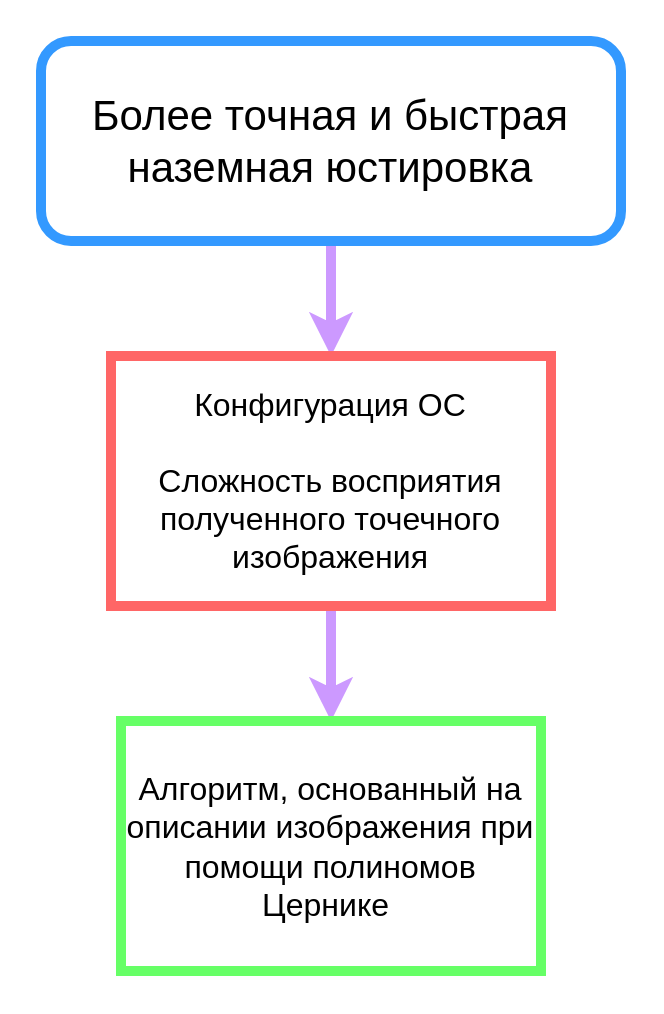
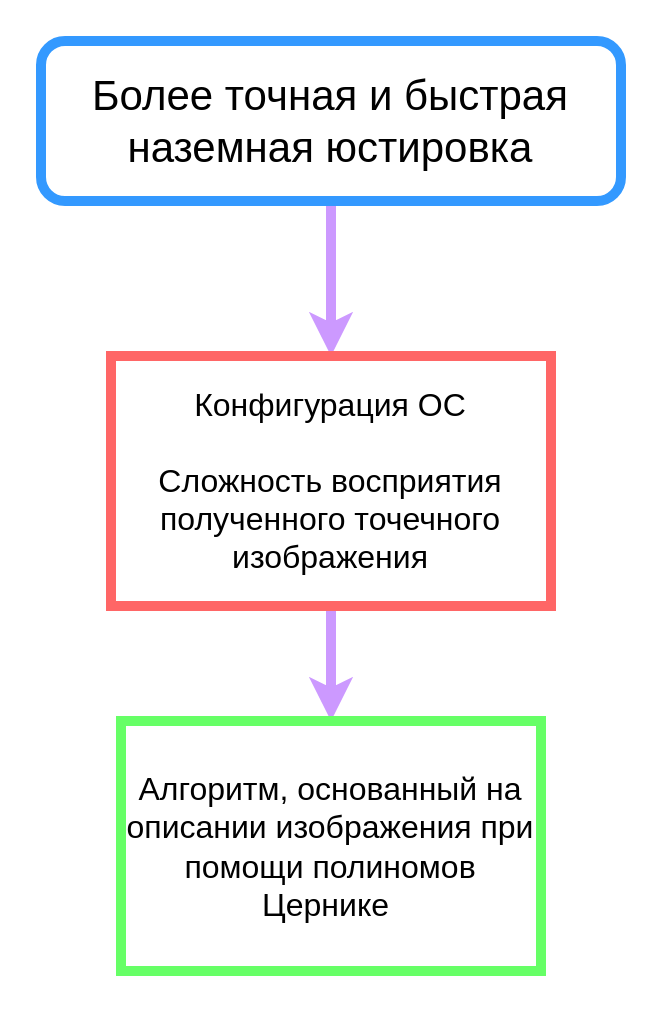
node "Более точная и быстрая наземная юстировка": size 580x200 -> 580x160
